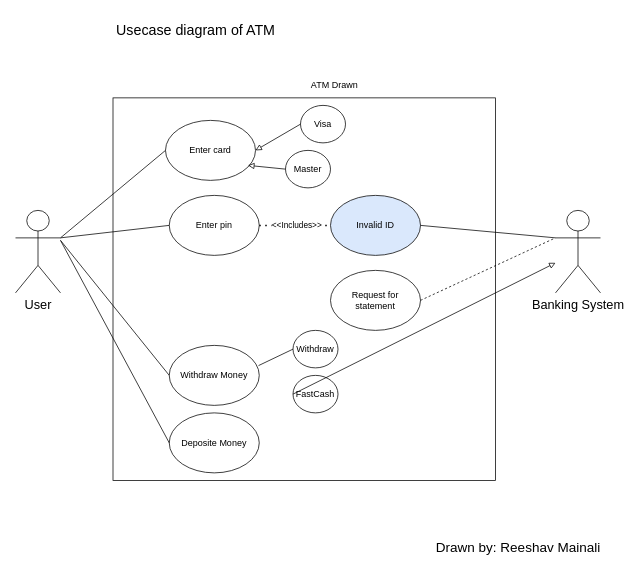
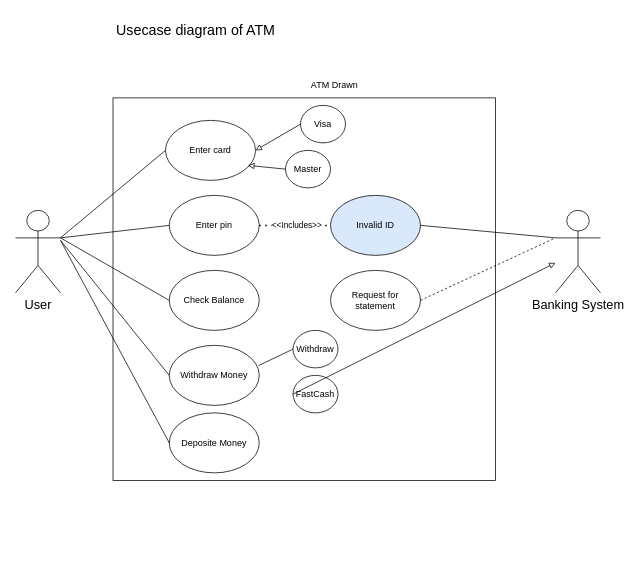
edge "User" -- "Check Balance": added
node "Check Balance": added
node "Drawn by: Reeshav Mainali": removed
